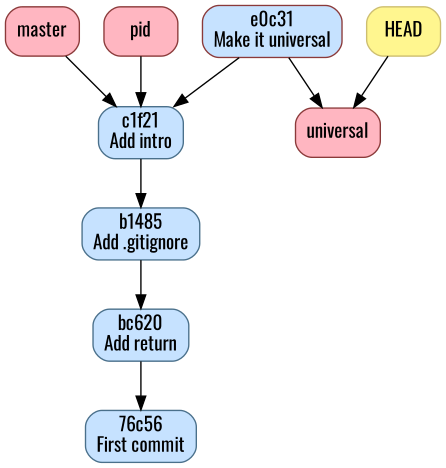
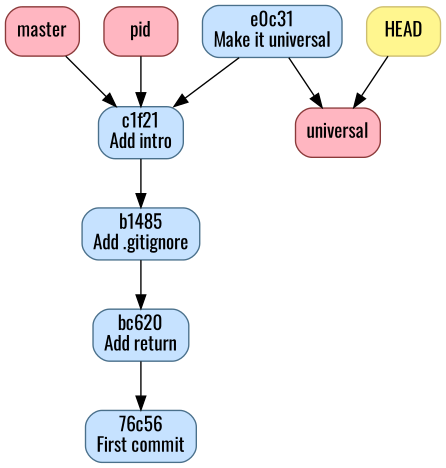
node "e0c31 Make it universal": color indianred4 -> skyblue4
